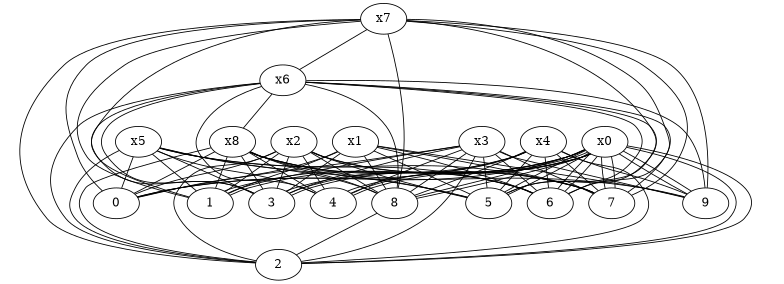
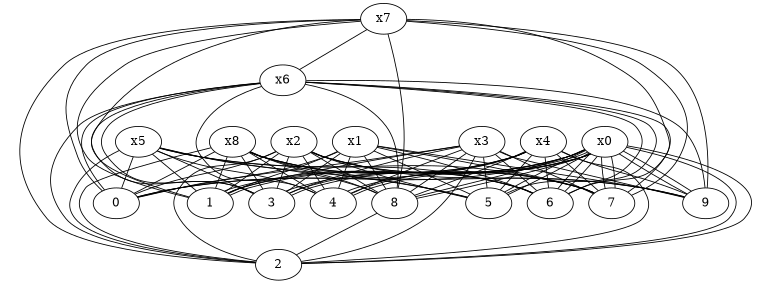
edge "x7" -- "5": removed
edge "x6" -- "x8": now "x6" -- "0"
edge "x1" -- "4": added
edge "x4" -- "1": added
edge "x2" -- "9": added
